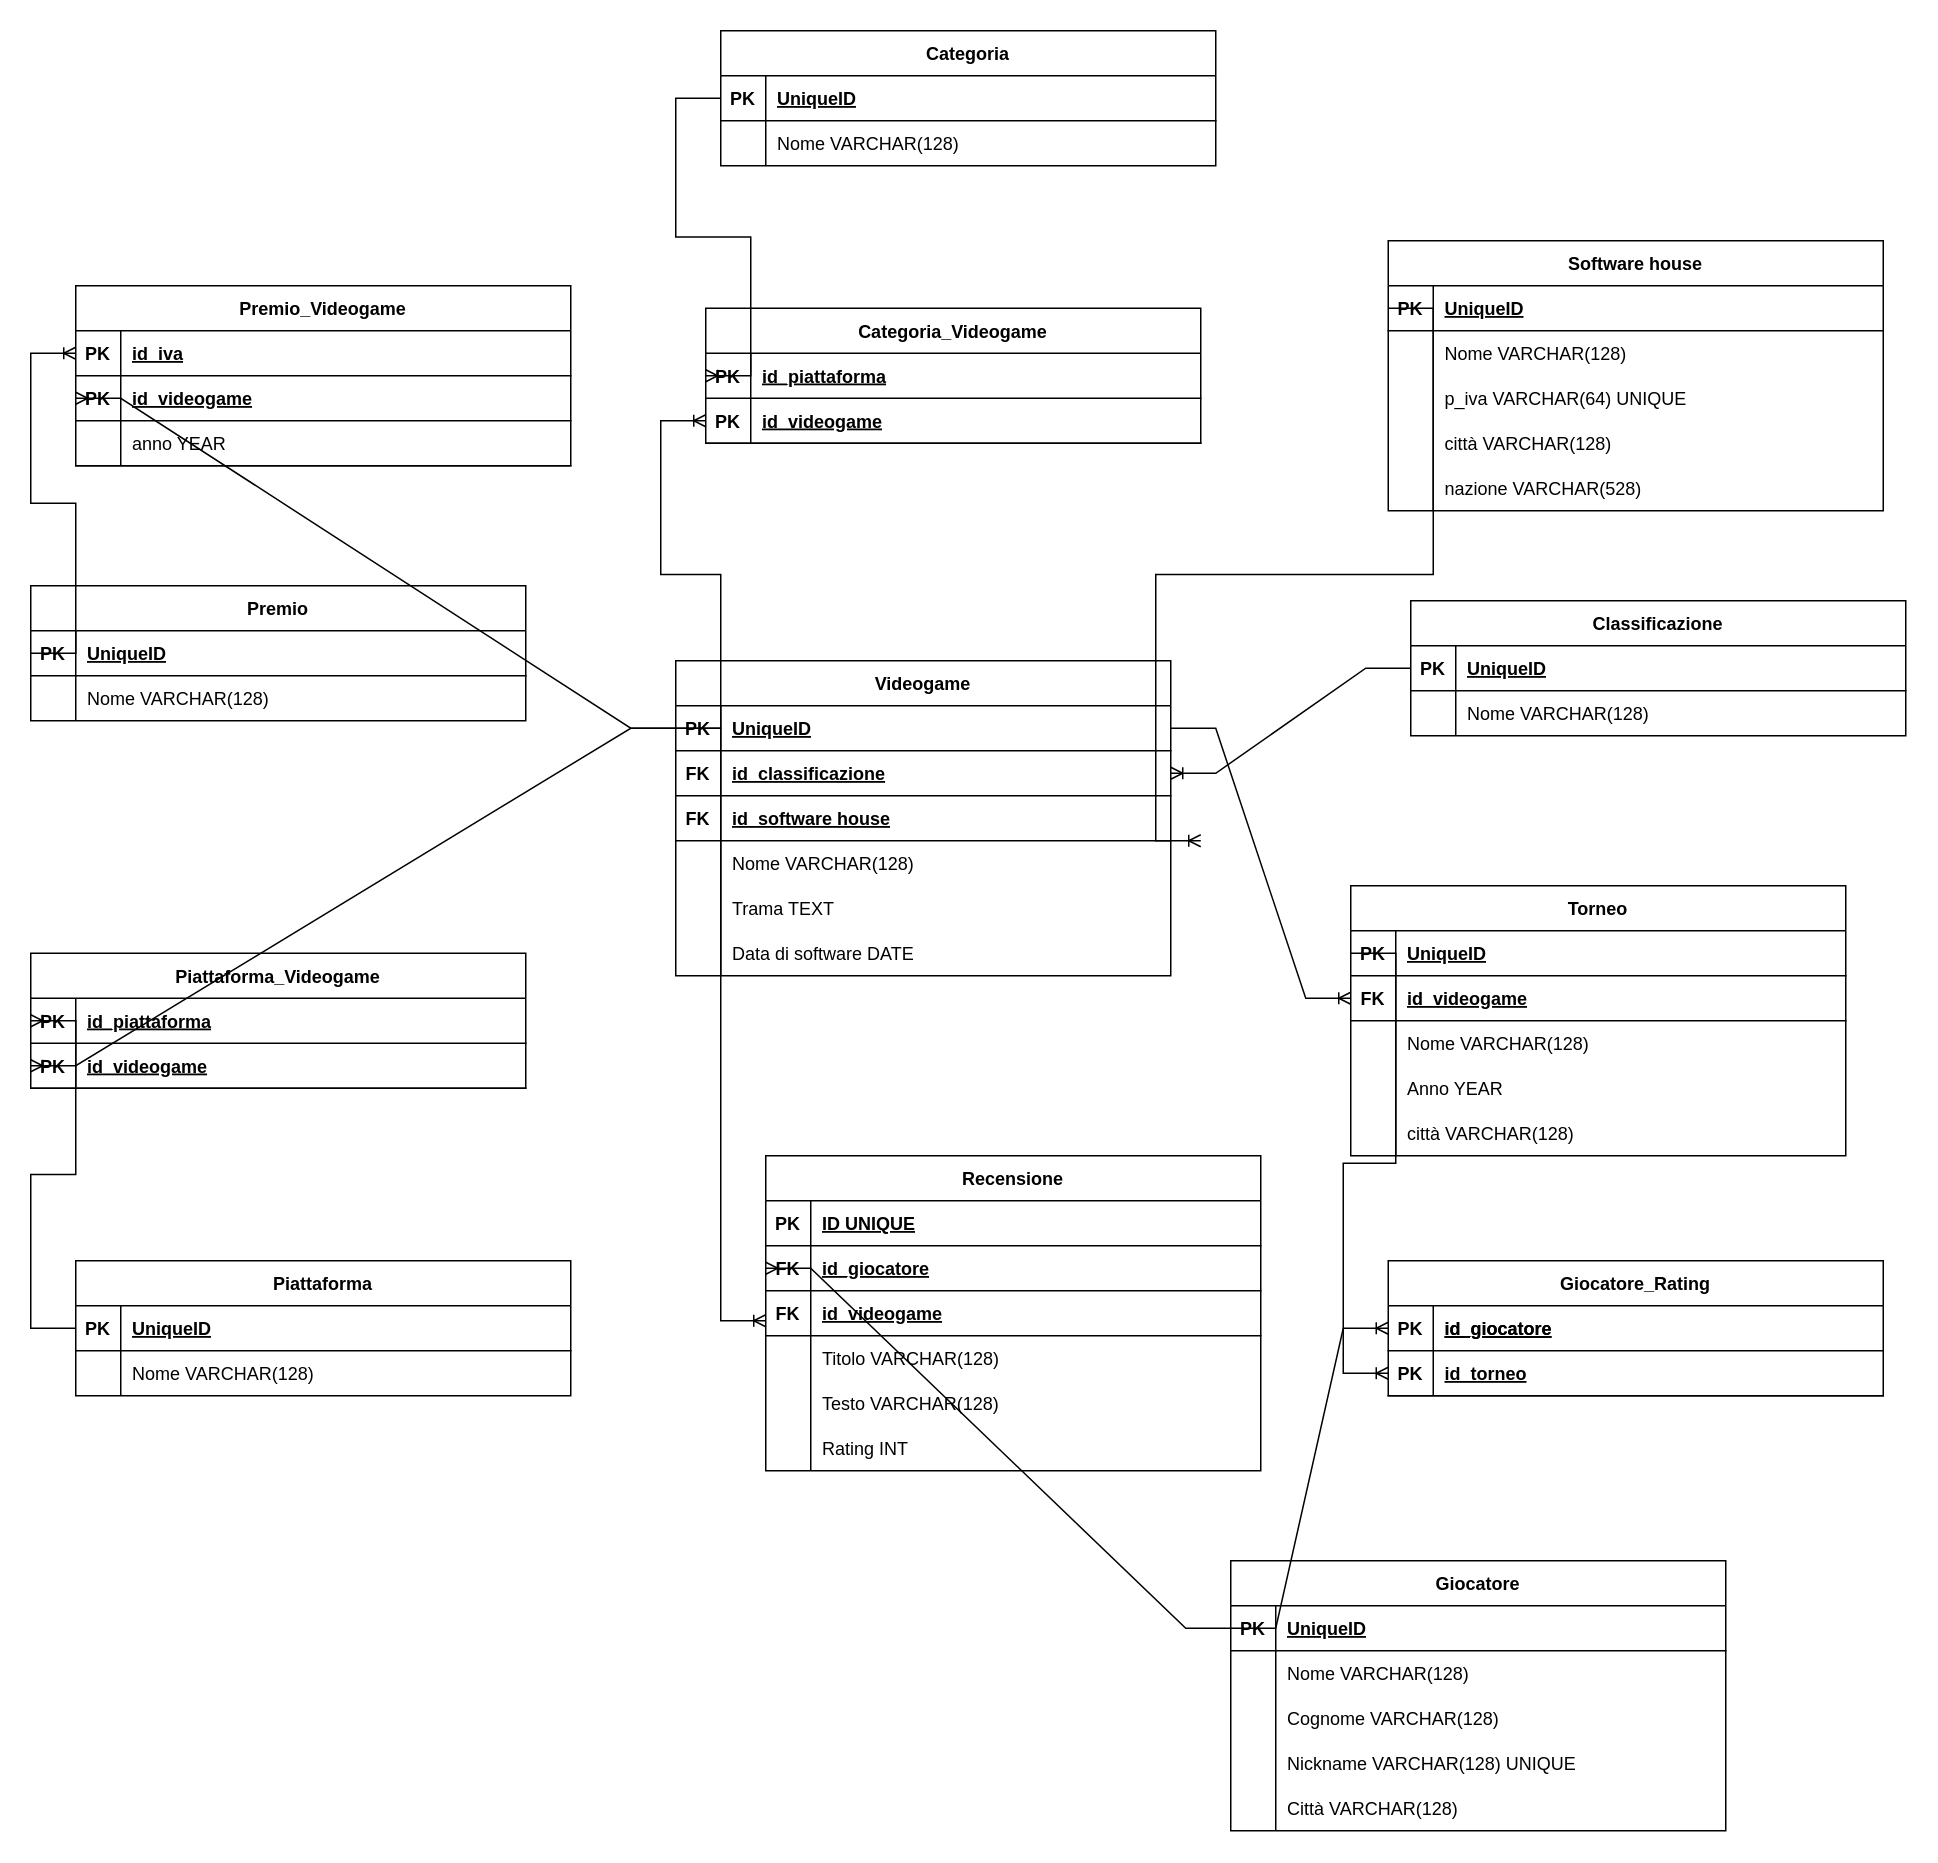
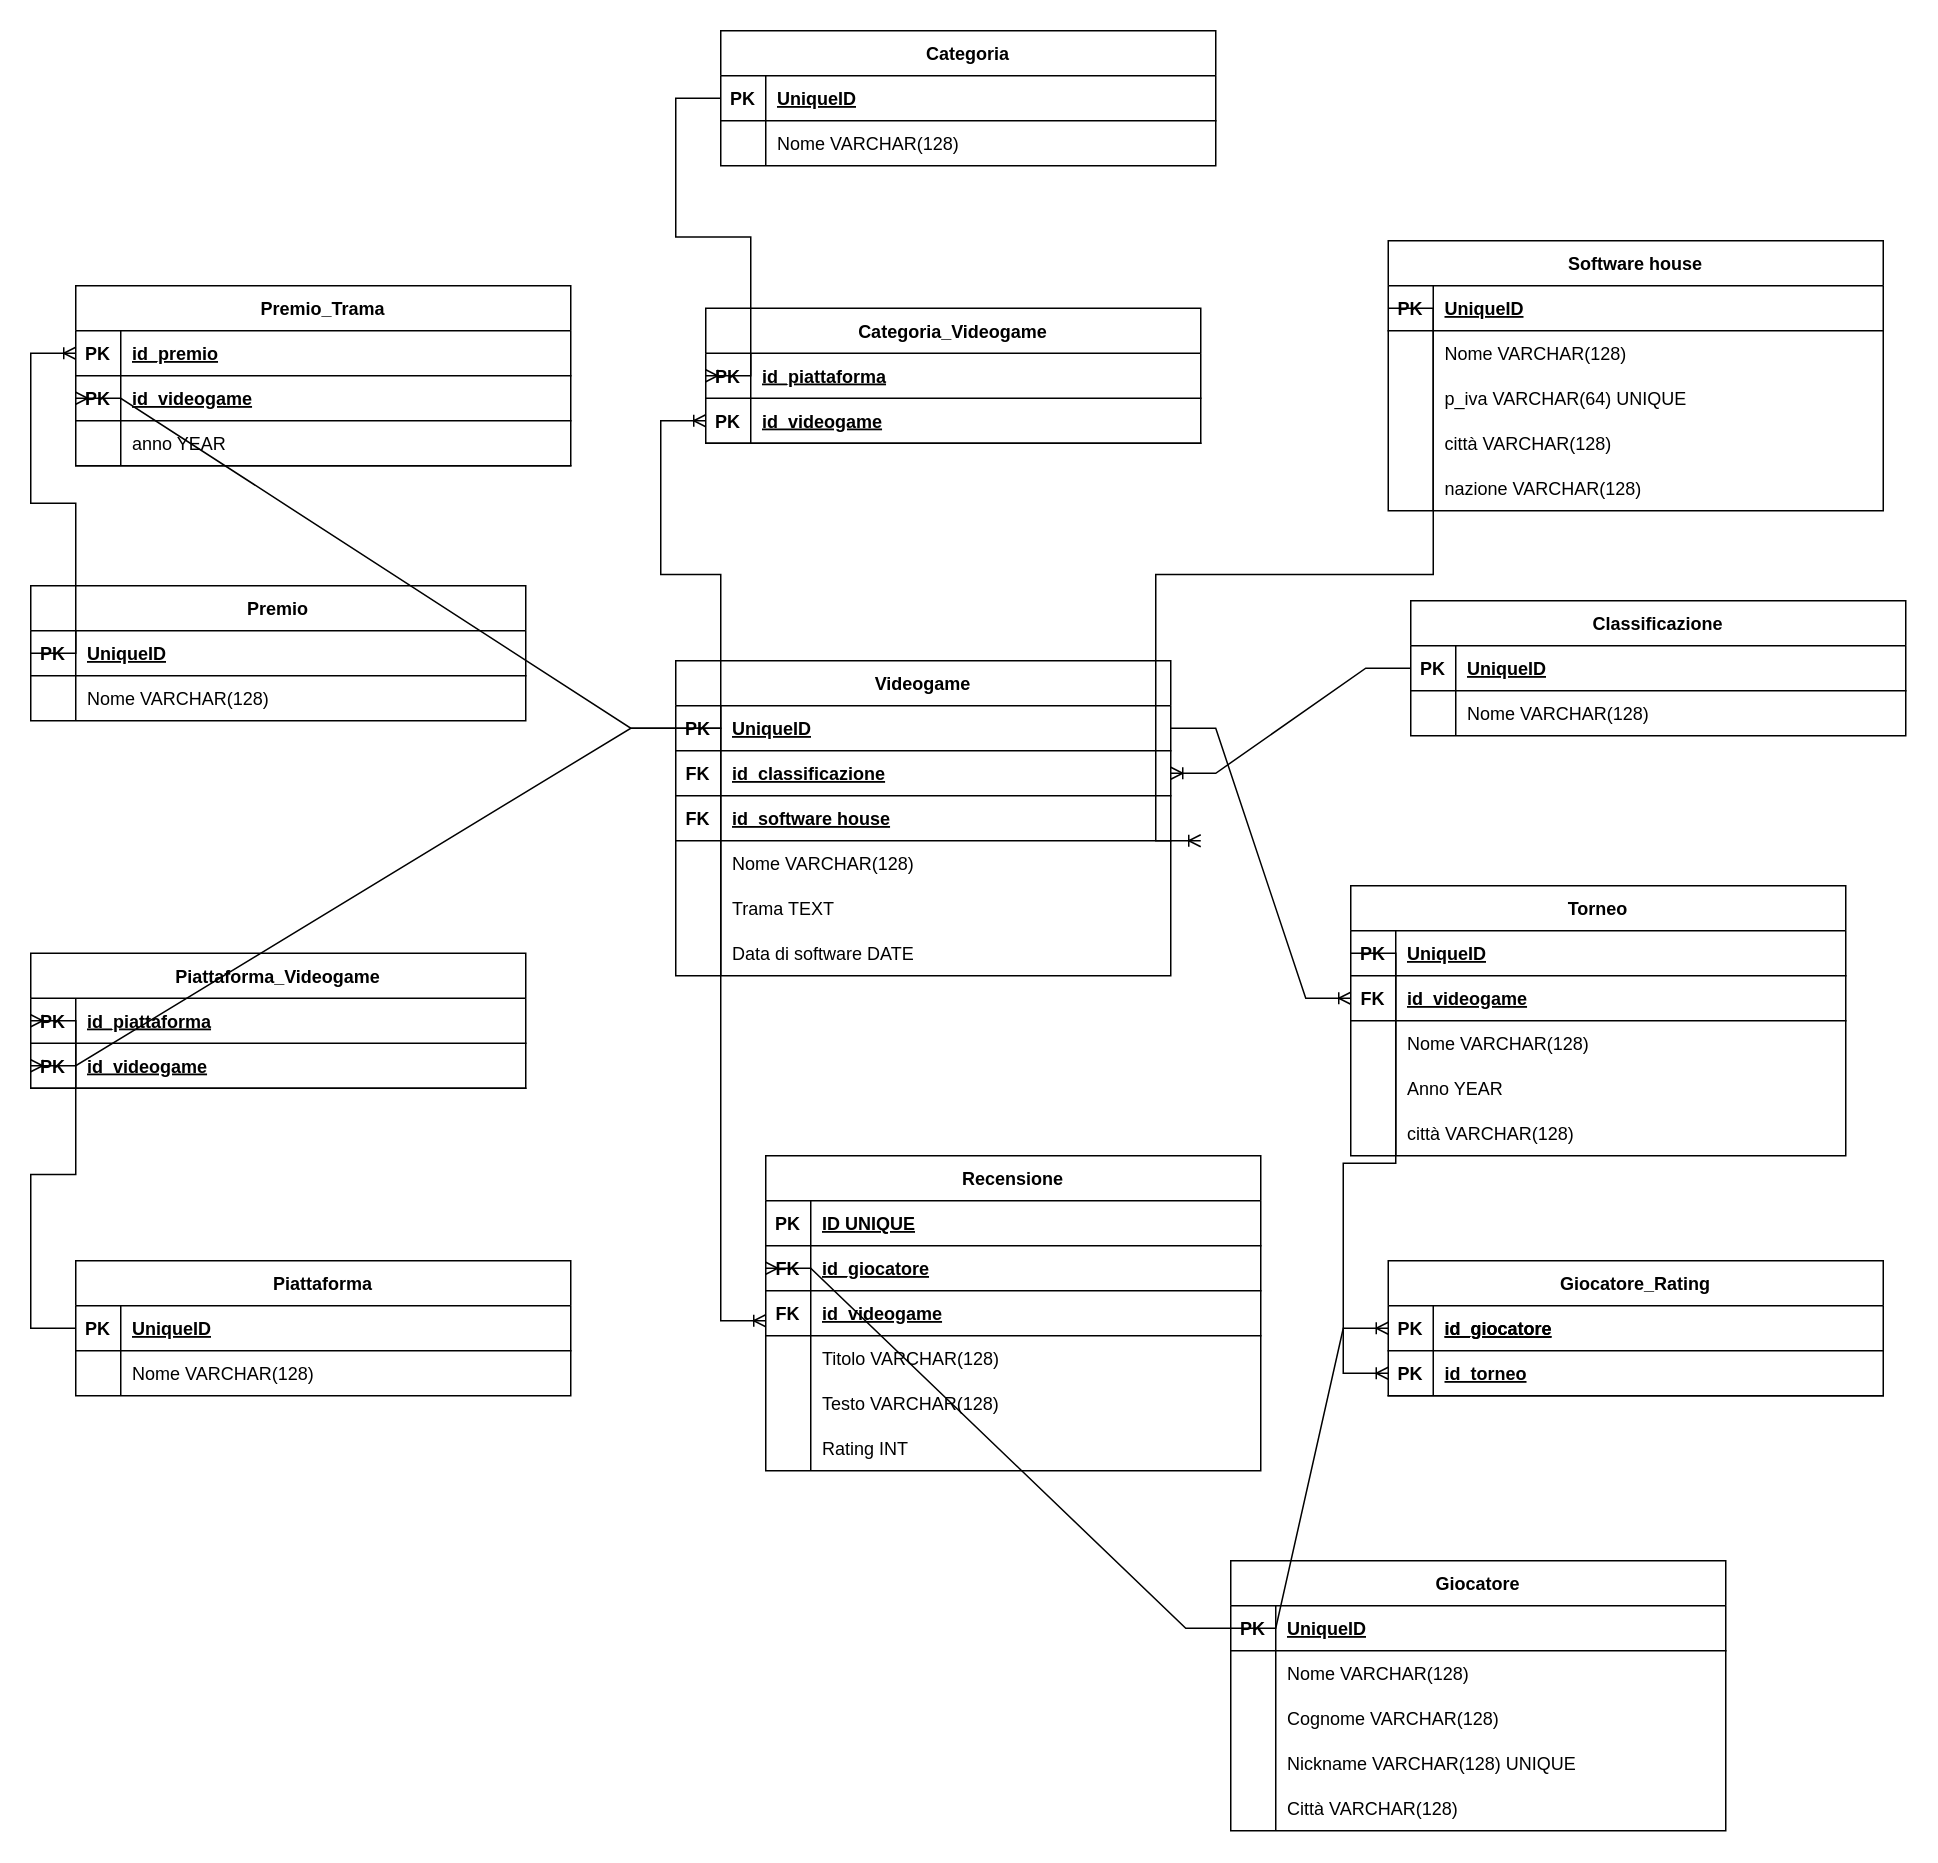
node "Premio_Videogame": label "Premio_Videogame" -> "Premio_Trama"
node "id_iva": label "id_iva" -> "id_premio"
node "nazione VARCHAR(528)": label "nazione VARCHAR(528)" -> "nazione VARCHAR(128)"
